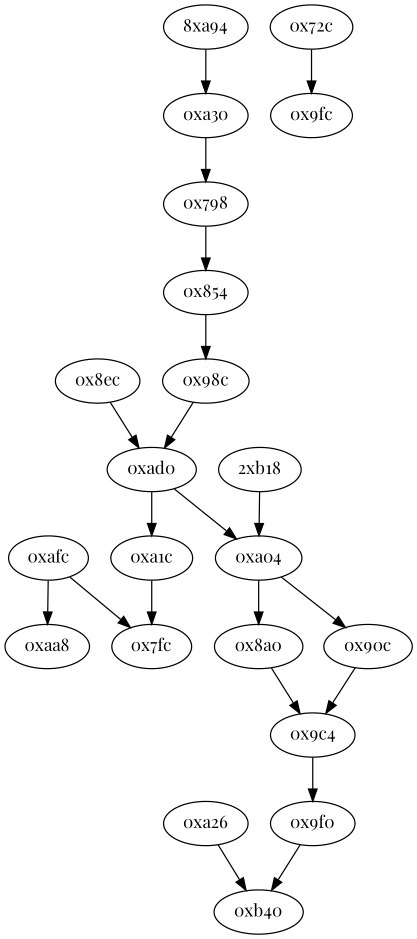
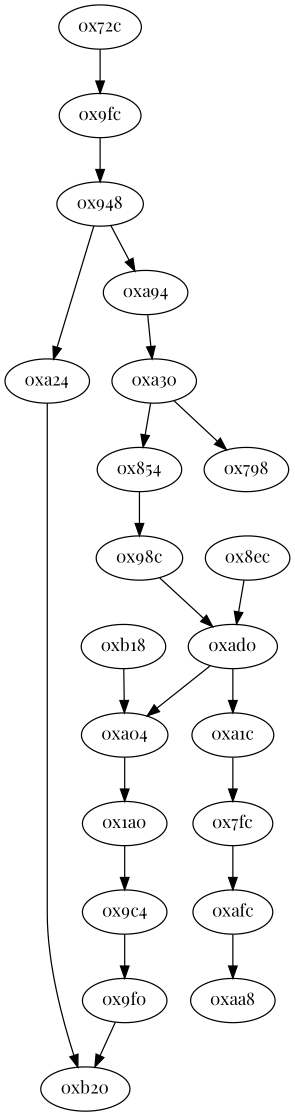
node "8xa94": label "8xa94" -> "0xa94"
node "0x948": added
edge "0x798" -> "0x854": now "0xa30" -> "0x854"
node "2xb18": label "2xb18" -> "0xb18"
edge "0xafc" -> "0x7fc": reversed
node "0x8a0": label "0x8a0" -> "0x1a0"
node "0x90c": removed
node "0xa26": label "0xa26" -> "0xa24"
node "0xb40": label "0xb40" -> "0xb20"
